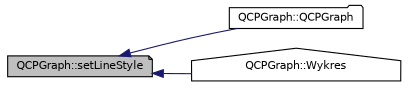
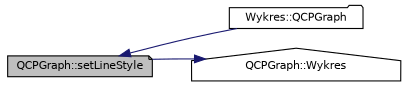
node "QCPGraph::QCPGraph": label "QCPGraph::QCPGraph" -> "Wykres::QCPGraph"
edge "QCPGraph::Wykres" -> "QCPGraph::setLineStyle": reversed
